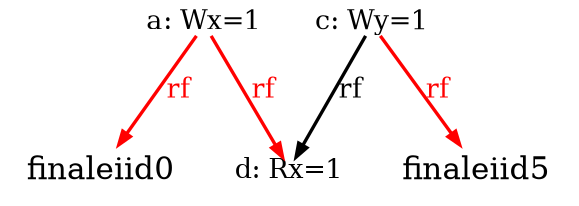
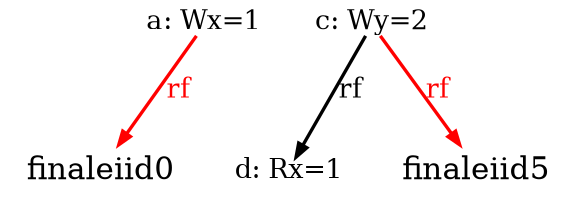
node "c: Wy=1": label "c: Wy=1" -> "c: Wy=2"
edge "a: Wx=1" -> "d: Rx=1": removed, label "rf"
